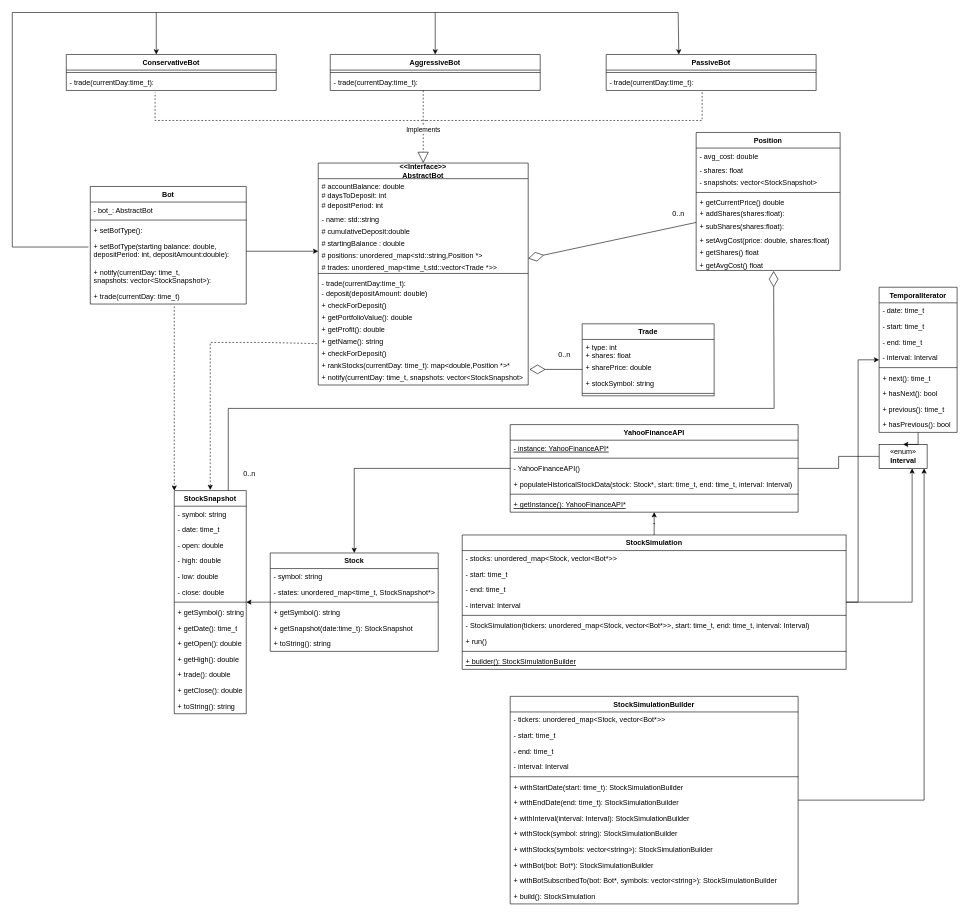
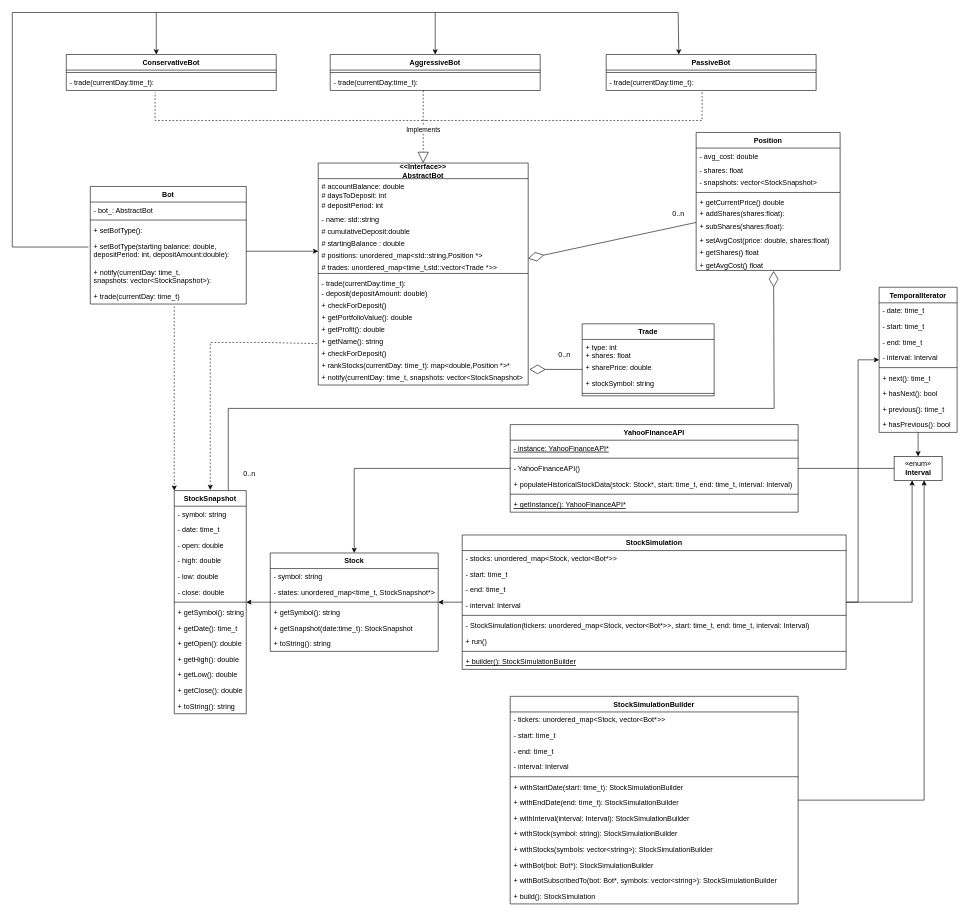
node "«enum» Interval": moved (903, 456) -> (918, 468)
edge "StockSimulation" -> "YahooFinanceAPI": removed
edge "StockSimulation" -> "Stock": added
node "+ trade(): double": label "+ trade(): double" -> "+ getLow(): double"
